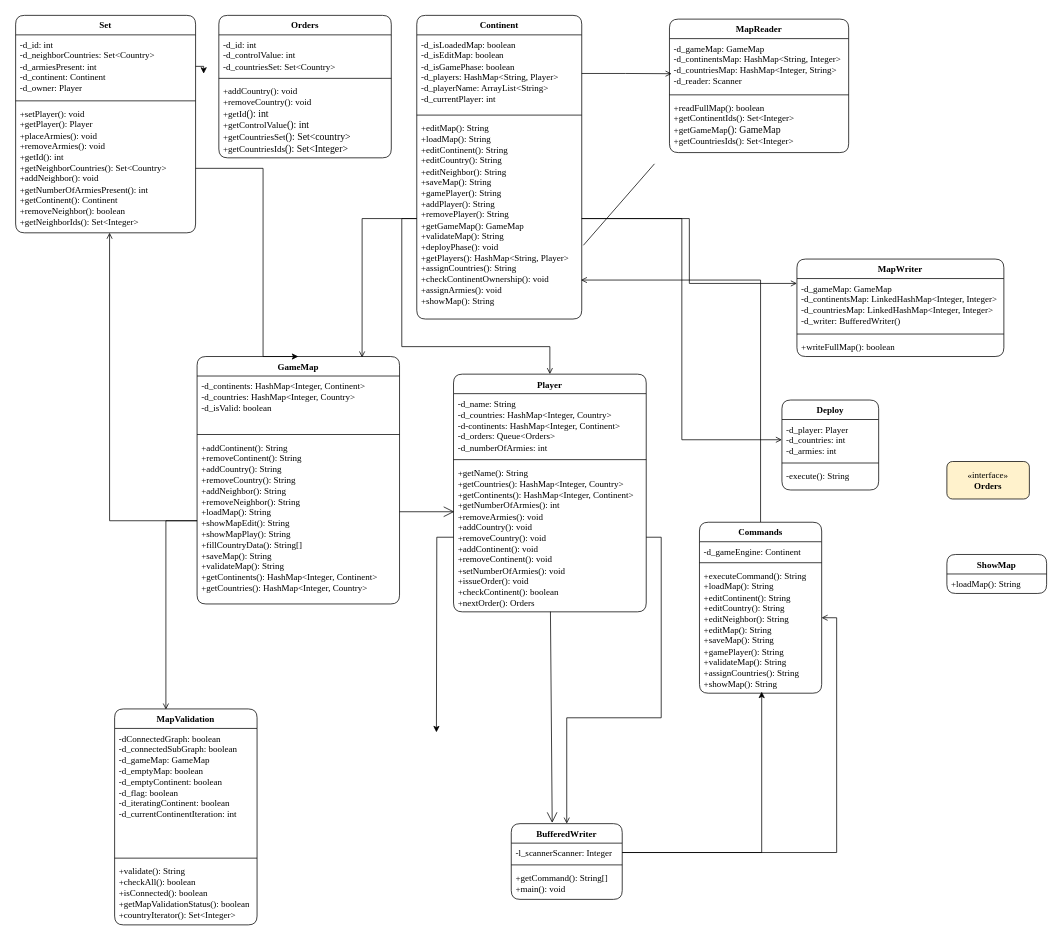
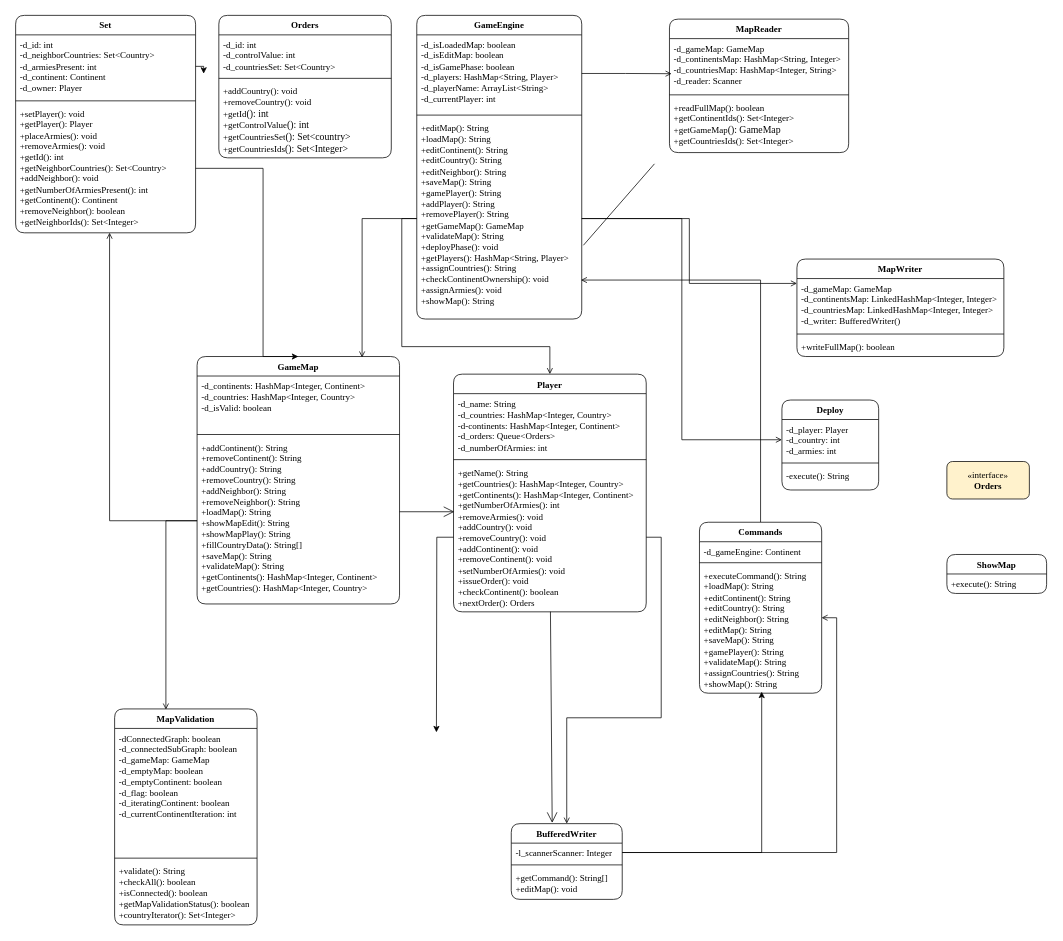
node "Continent": label "Continent" -> "GameEngine"
node "-d_player: Player -d_countries: int -d_armies: int": label "-d_player: Player -d_countries: int -d_armies: int" -> "-d_player: Player -d_country: int -d_armies: int"
node "+loadMap(): String": label "+loadMap(): String" -> "+execute(): String"
node "+getCommand(): String[] +main(): void": label "+getCommand(): String[] +main(): void" -> "+getCommand(): String[] +editMap(): void"
